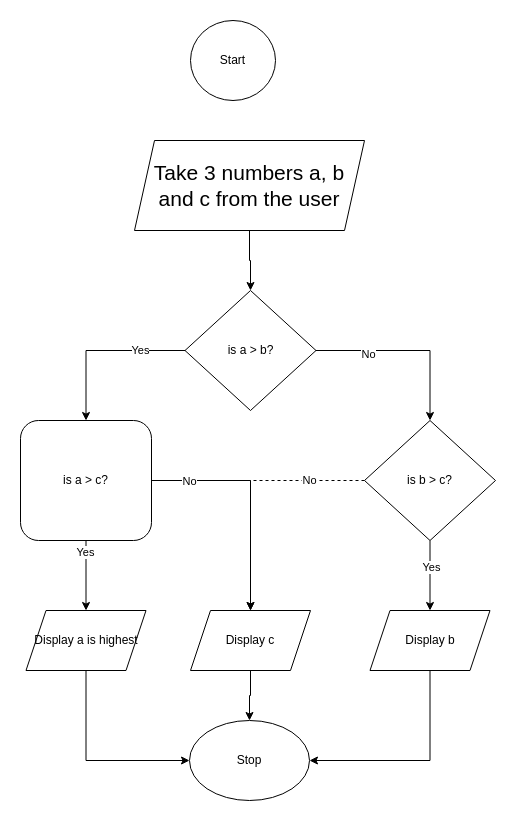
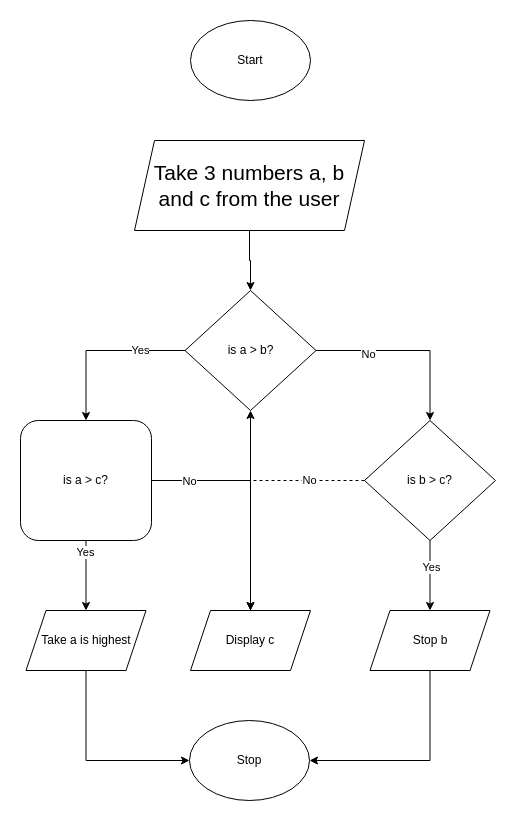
node "Start": size 85x80 -> 120x80
node "Display a is highest": label "Display a is highest" -> "Take a is highest"
node "Display b": label "Display b" -> "Stop b"
edge "Display c" -> "Stop": now "Display c" -> "is a > b?"
